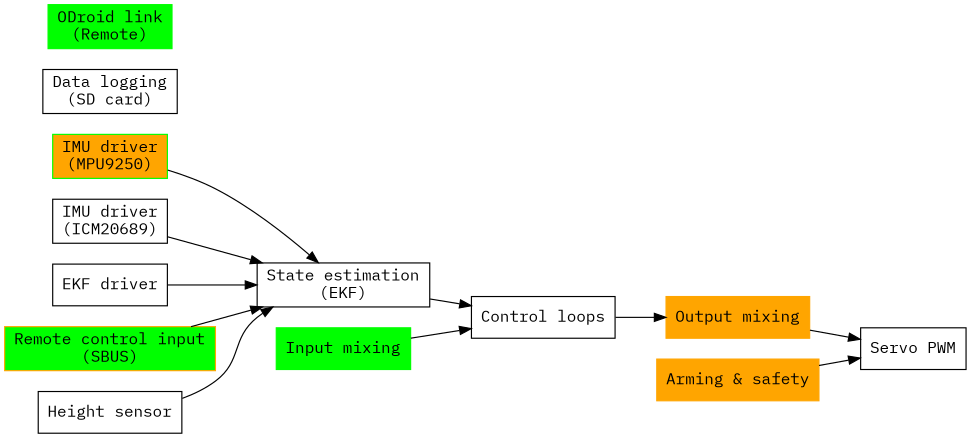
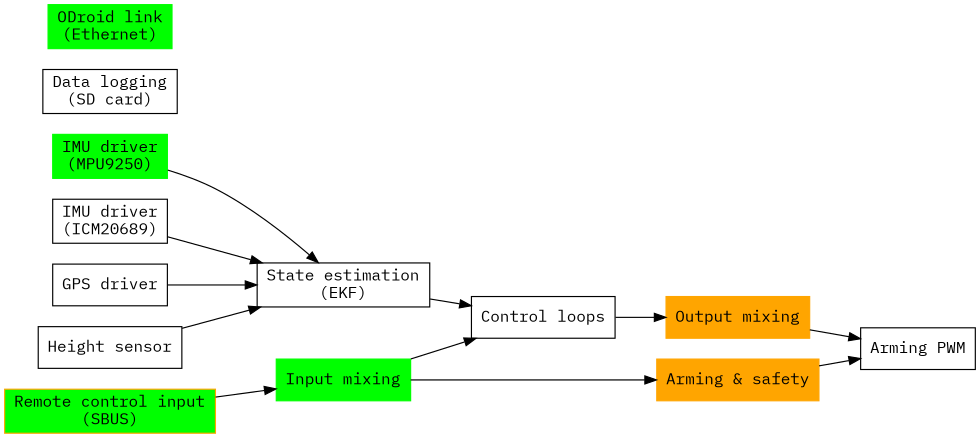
node "ODroid link (Remote)": label "ODroid link (Remote)" -> "ODroid link (Ethernet)"
node "IMU driver (MPU9250)": fillcolor orange -> green
node "EKF driver": label "EKF driver" -> "GPS driver"
edge "Remote control input (SBUS)" -> "State estimation (EKF)": now "Remote control input (SBUS)" -> "Input mixing"
node "Servo PWM": label "Servo PWM" -> "Arming PWM"
edge "Input mixing" -> "Arming & safety": added
